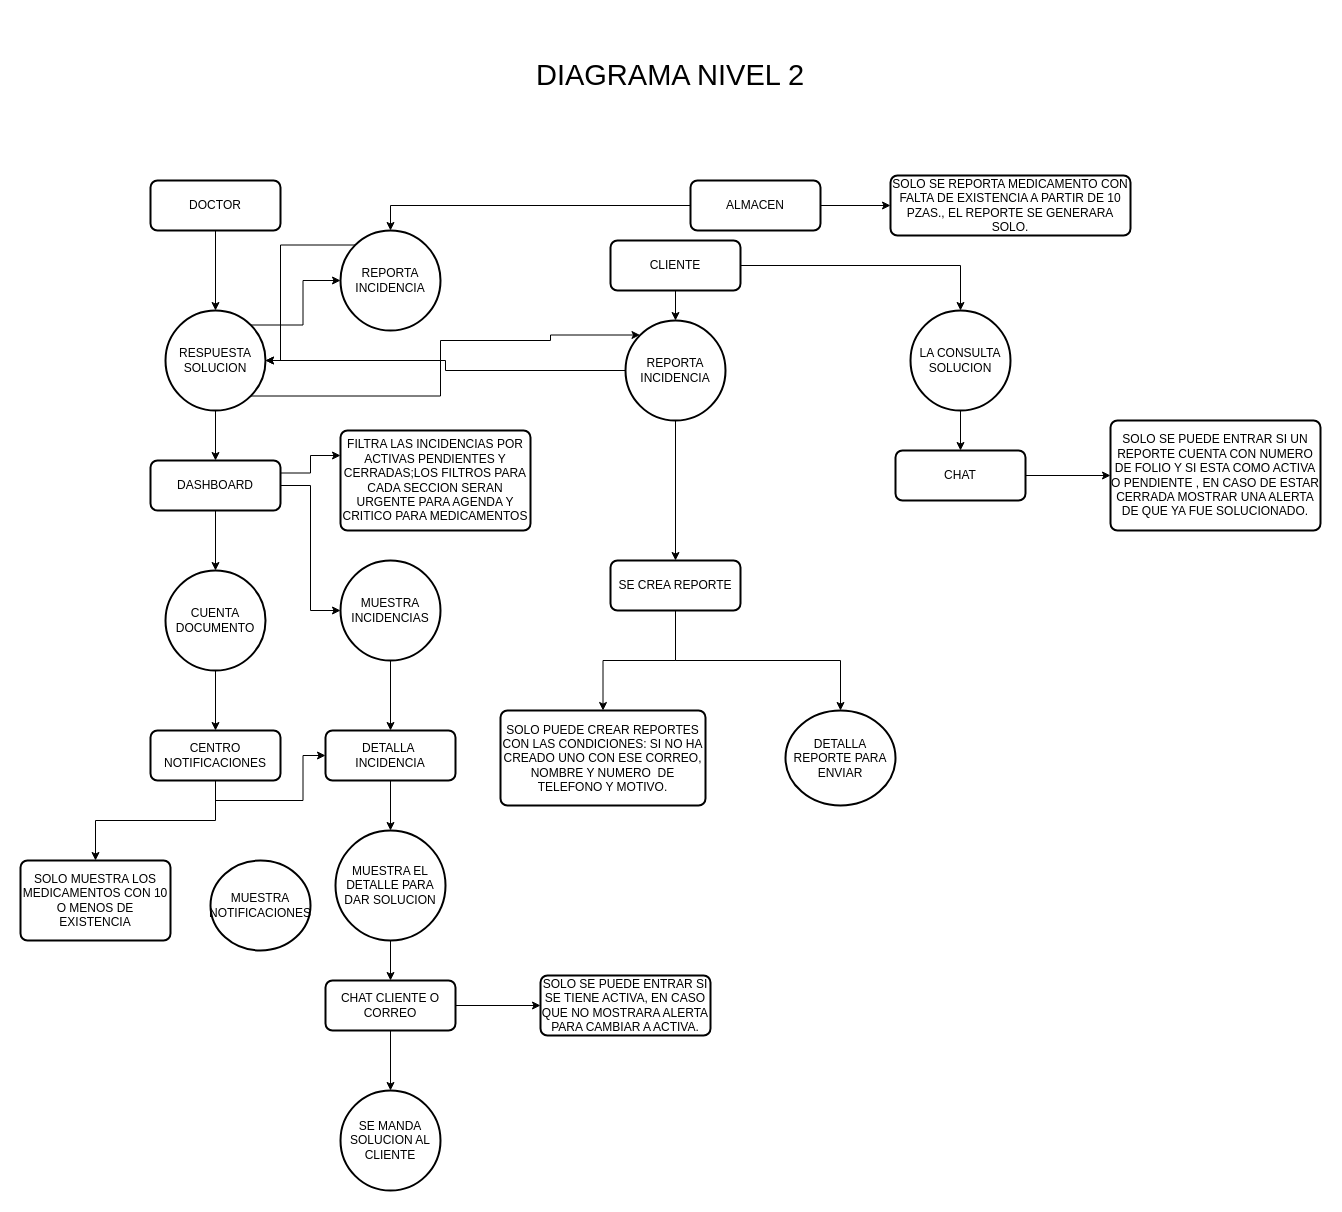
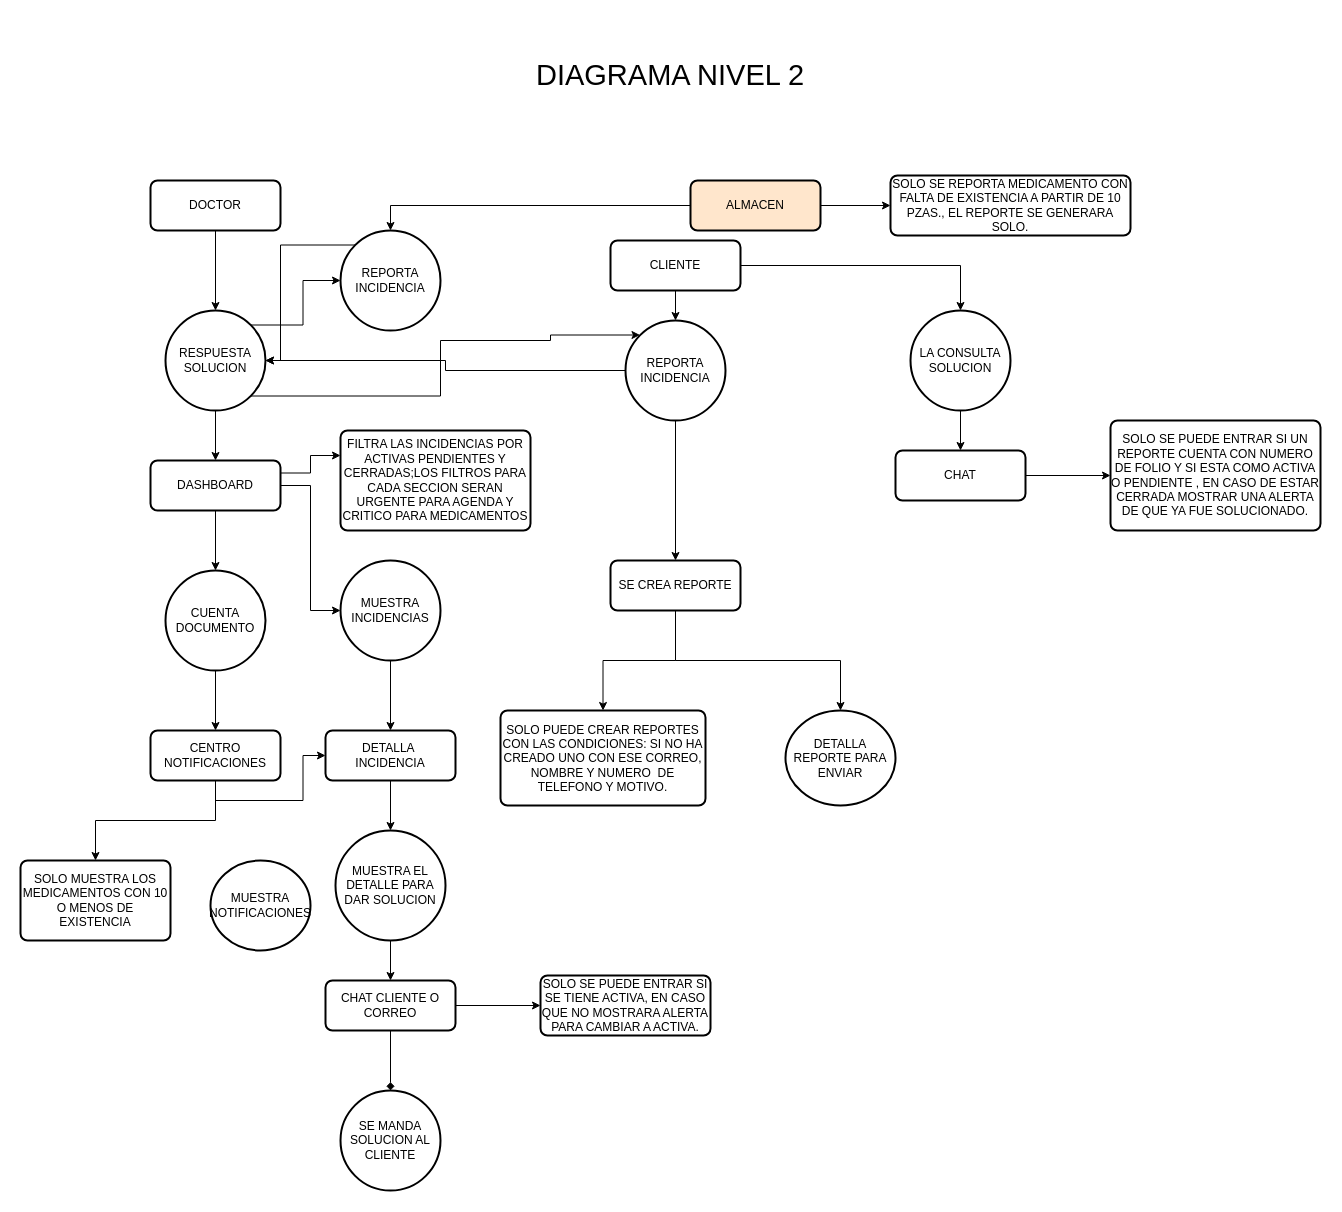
node "ALMACEN": fillcolor #ffffff -> #ffe6cc
edge "CHAT CLIENTE O CORREO" -> "SE MANDA SOLUCION AL CLIENTE": arrowhead classic -> diamond
